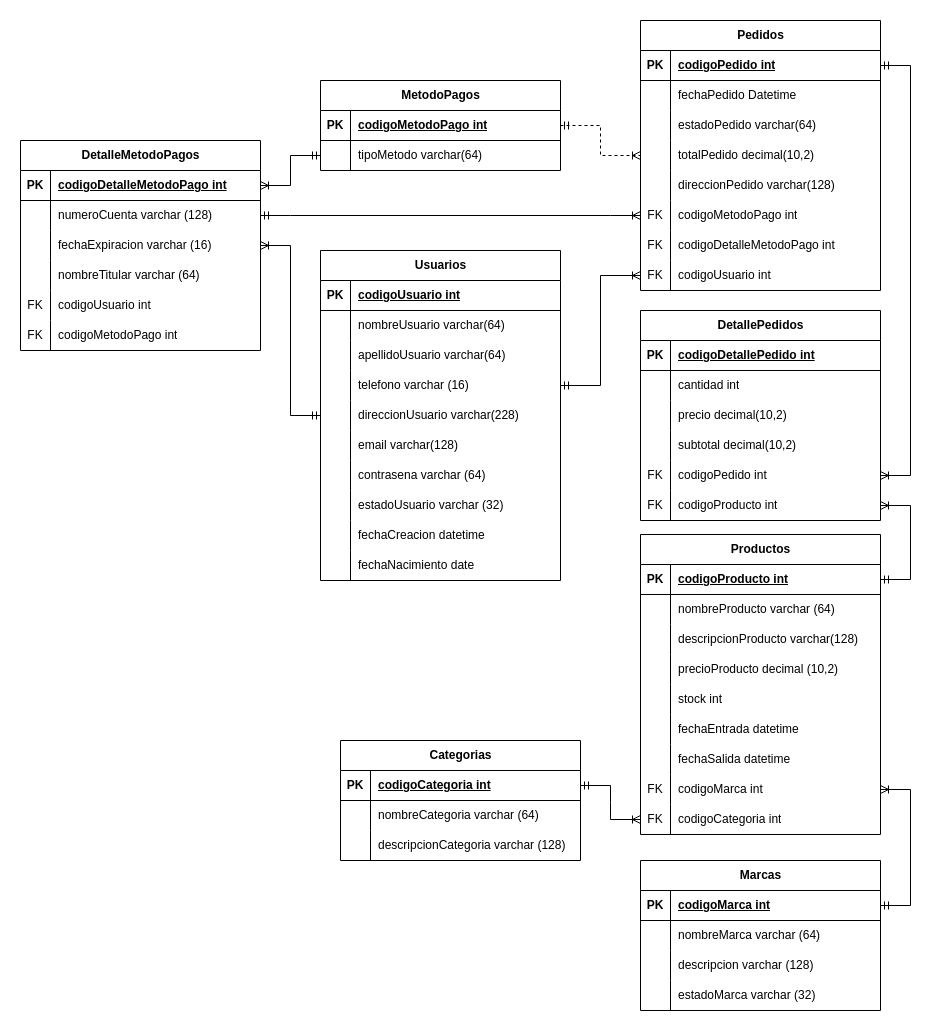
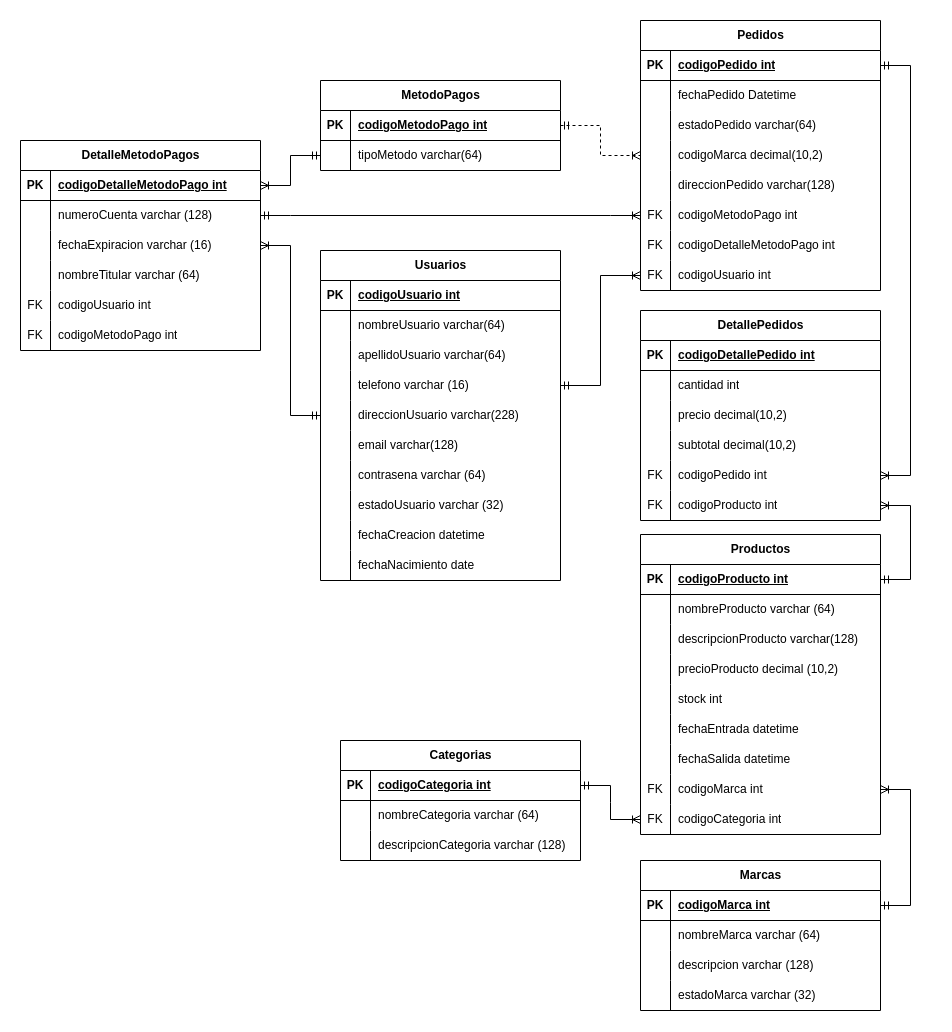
node "totalPedido decimal(10,2)": label "totalPedido decimal(10,2)" -> "codigoMarca decimal(10,2)"
